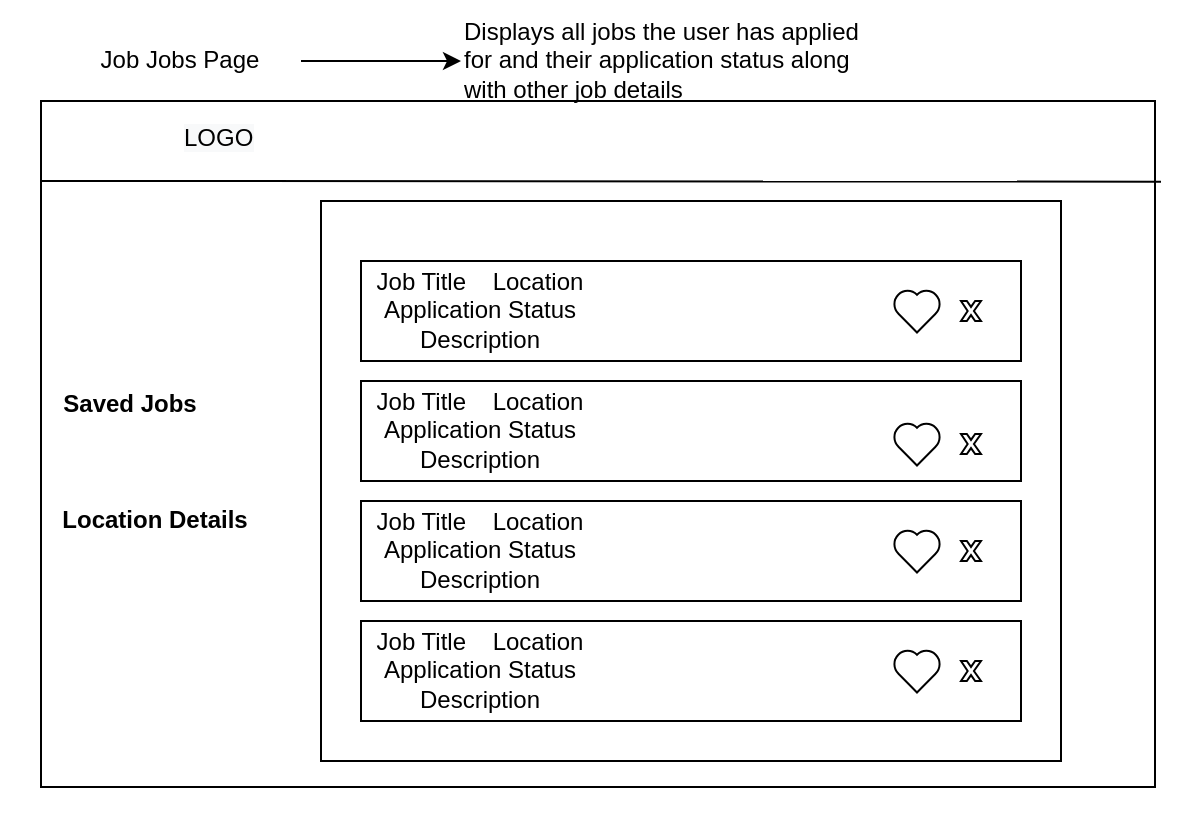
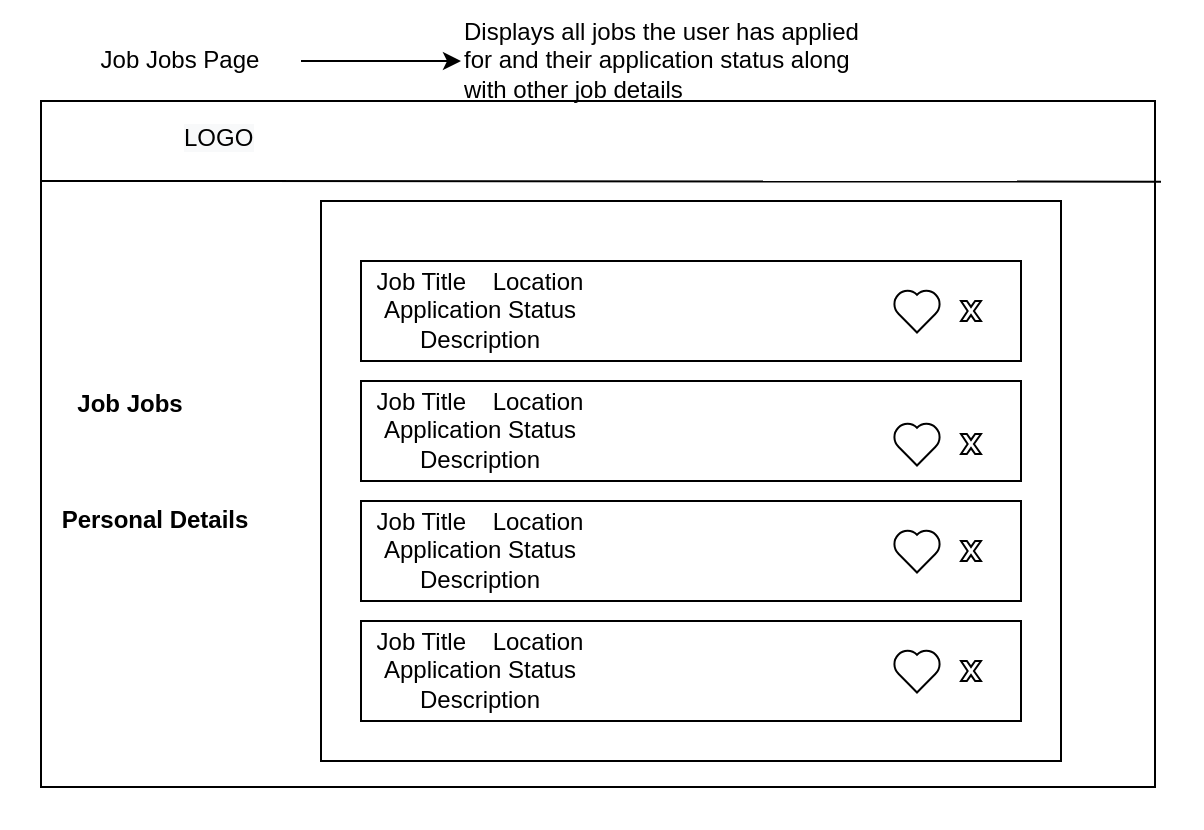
node "Saved Jobs": label "Saved Jobs" -> "Job Jobs"
node "Location Details": label "Location Details" -> "Personal Details"
